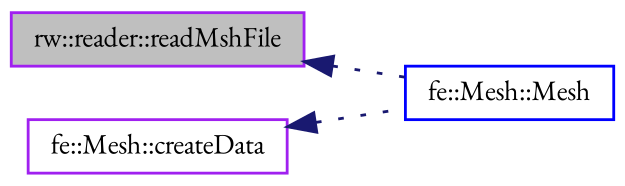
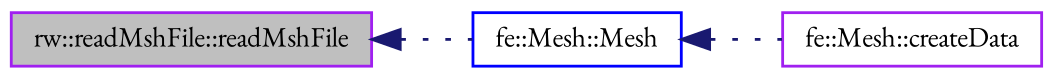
node "rw::reader::readMshFile": label "rw::reader::readMshFile" -> "rw::readMshFile::readMshFile"
edge "fe::Mesh::Mesh" -> "fe::Mesh::createData": reversed
